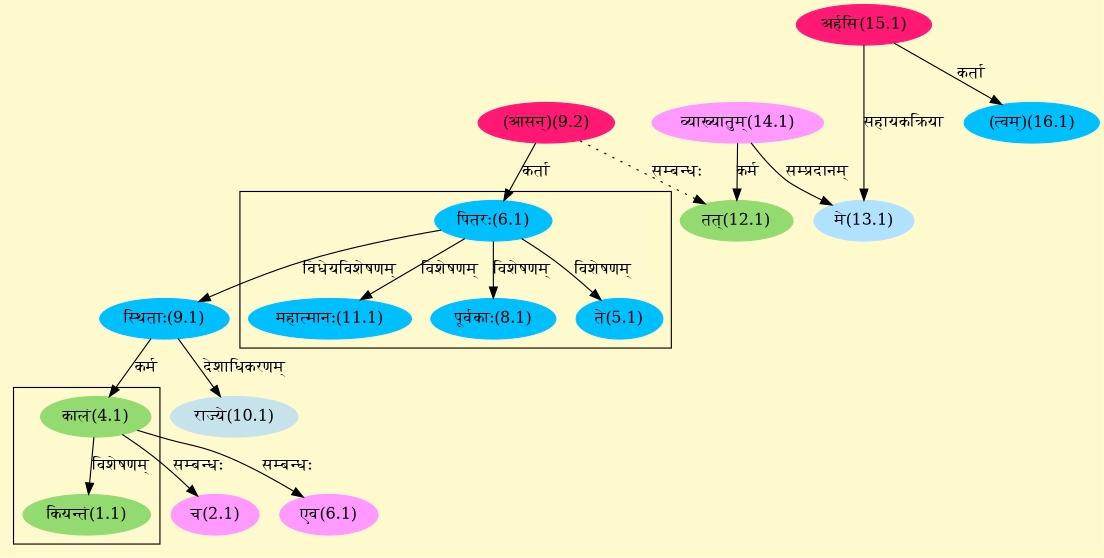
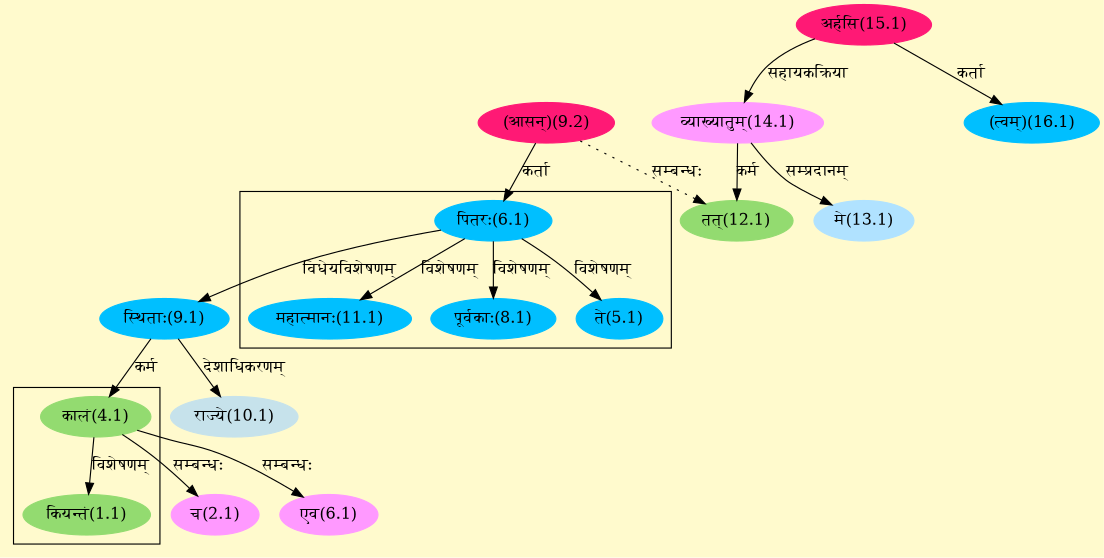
edge "अर्हसि(15.1)" -> "मे(13.1)": now "अर्हसि(15.1)" -> "व्याख्यातुम्(14.1)"
